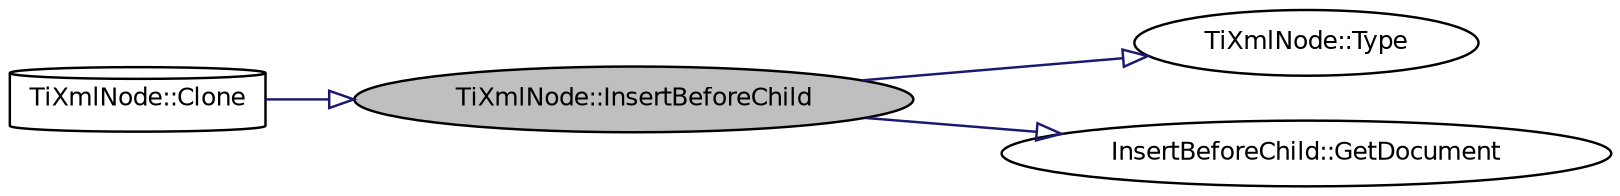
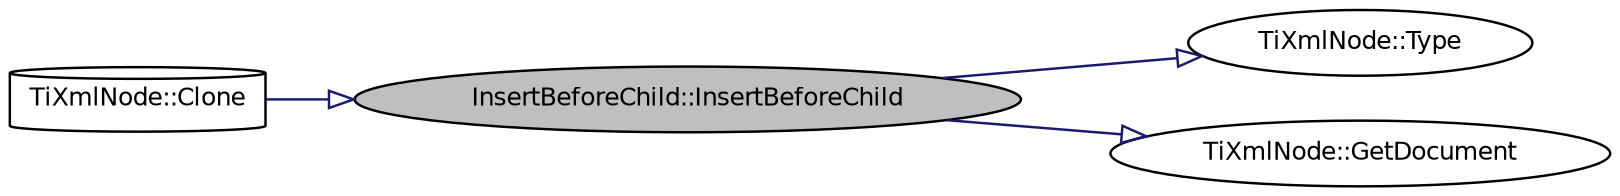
node "TiXmlNode::InsertBeforeChild": label "TiXmlNode::InsertBeforeChild" -> "InsertBeforeChild::InsertBeforeChild"
node "InsertBeforeChild::GetDocument": label "InsertBeforeChild::GetDocument" -> "TiXmlNode::GetDocument"
